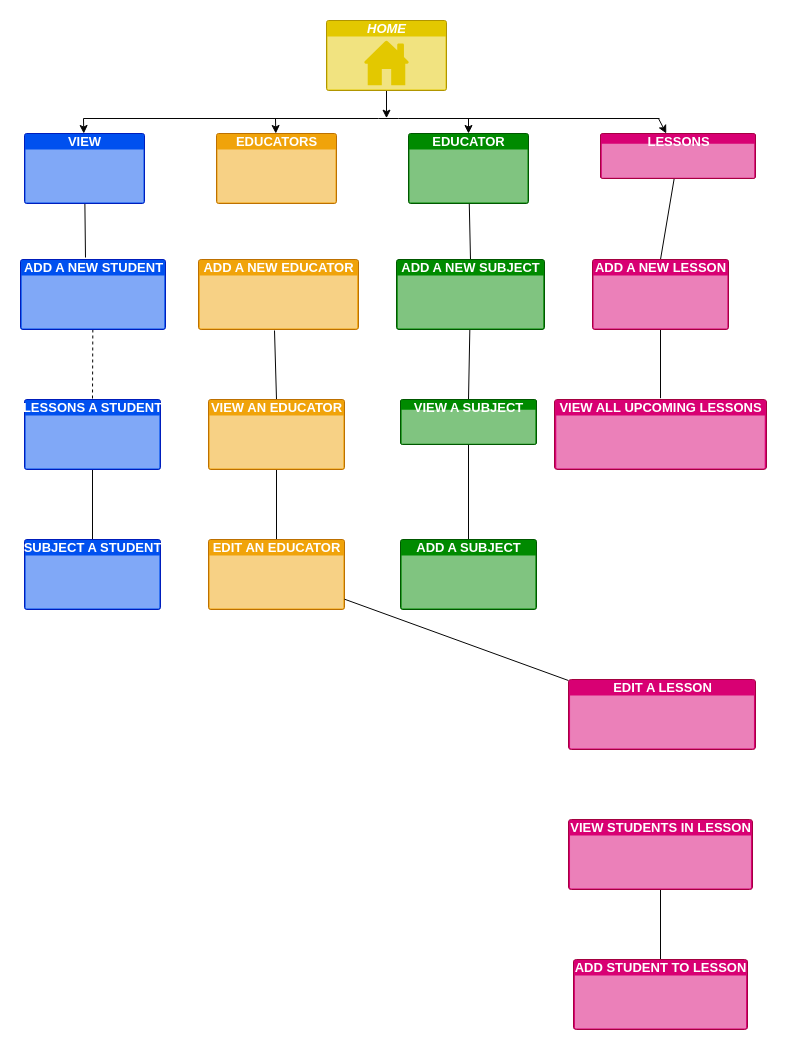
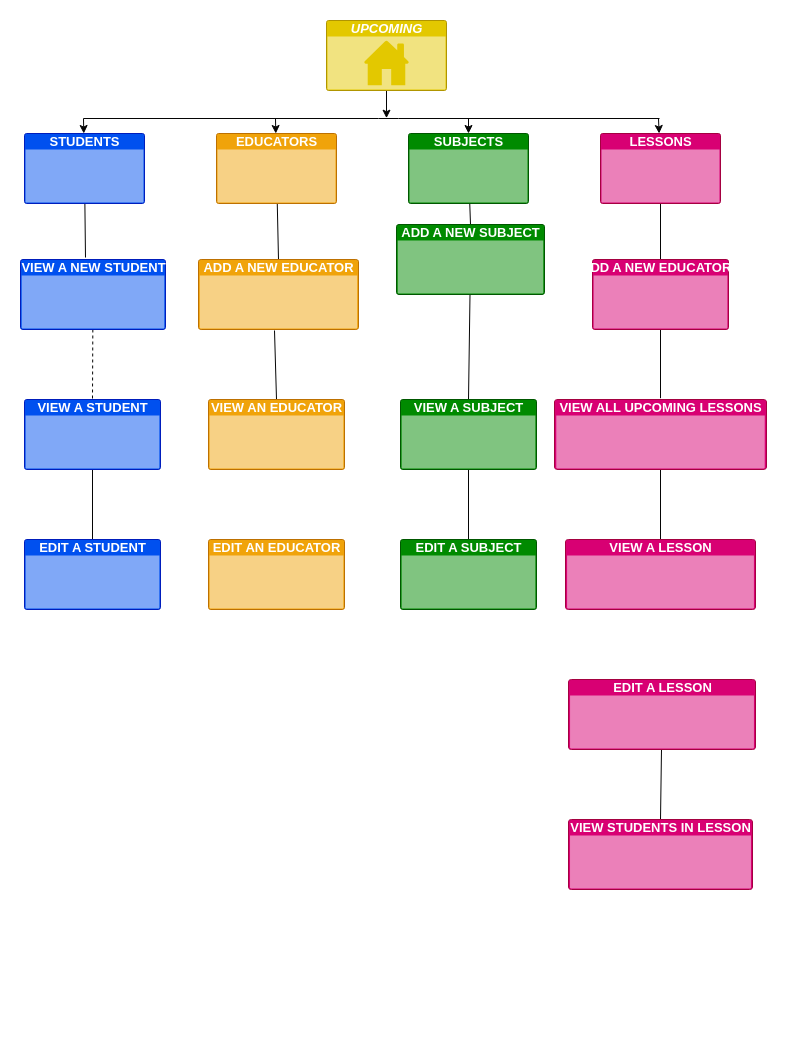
node "HOME": label "HOME" -> "UPCOMING"
node "VIEW": label "VIEW" -> "STUDENTS"
node "EDUCATOR": label "EDUCATOR" -> "SUBJECTS"
node "LESSONS": size 155x45 -> 120x70
edge "EDUCATORS" -- "ADD A NEW EDUCATOR": added
node "ADD A NEW STUDENT": label "ADD A NEW STUDENT" -> "VIEW A NEW STUDENT"
node "ADD A NEW LESSON": label "ADD A NEW LESSON" -> "ADD A NEW EDUCATORS"
node "ADD A NEW SUBJECT": moved (471, 295) -> (471, 260)
node "LESSONS A STUDENT": label "LESSONS A STUDENT" -> "VIEW A STUDENT"
node "VIEW A SUBJECT": size 136x45 -> 136x70
edge "VIEW AN EDUCATOR" -- "EDIT AN EDUCATOR": removed
edge "VIEW ALL UPCOMING LESSONS" -- "VIEW A LESSON": added
node "SUBJECT A STUDENT": label "SUBJECT A STUDENT" -> "EDIT A STUDENT"
node "ADD A SUBJECT": label "ADD A SUBJECT" -> "EDIT A SUBJECT"
node "VIEW A LESSON": added
edge "EDIT AN EDUCATOR" -- "EDIT A LESSON": now "VIEW STUDENTS IN LESSON" -- "EDIT A LESSON"
edge "VIEW STUDENTS IN LESSON" -- "ADD STUDENT TO LESSON": removed
node "ADD STUDENT TO LESSON": removed
